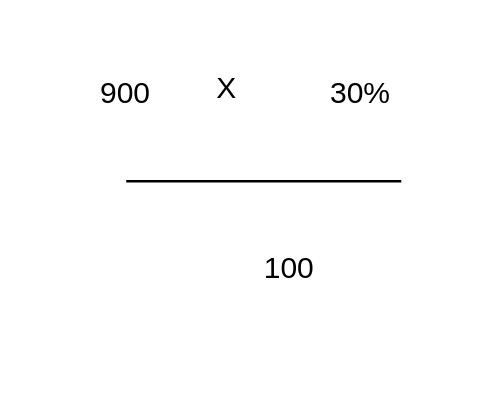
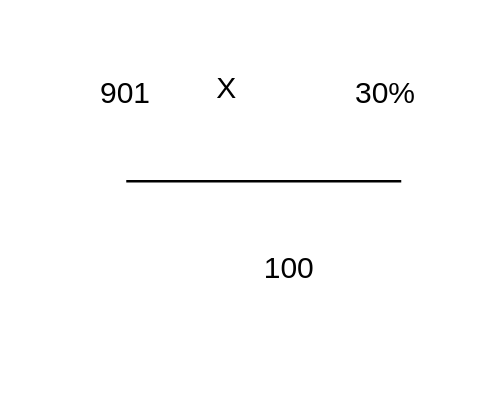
node "900": label "900" -> "901"
node "30%": moved (361, 94) -> (386, 94)
